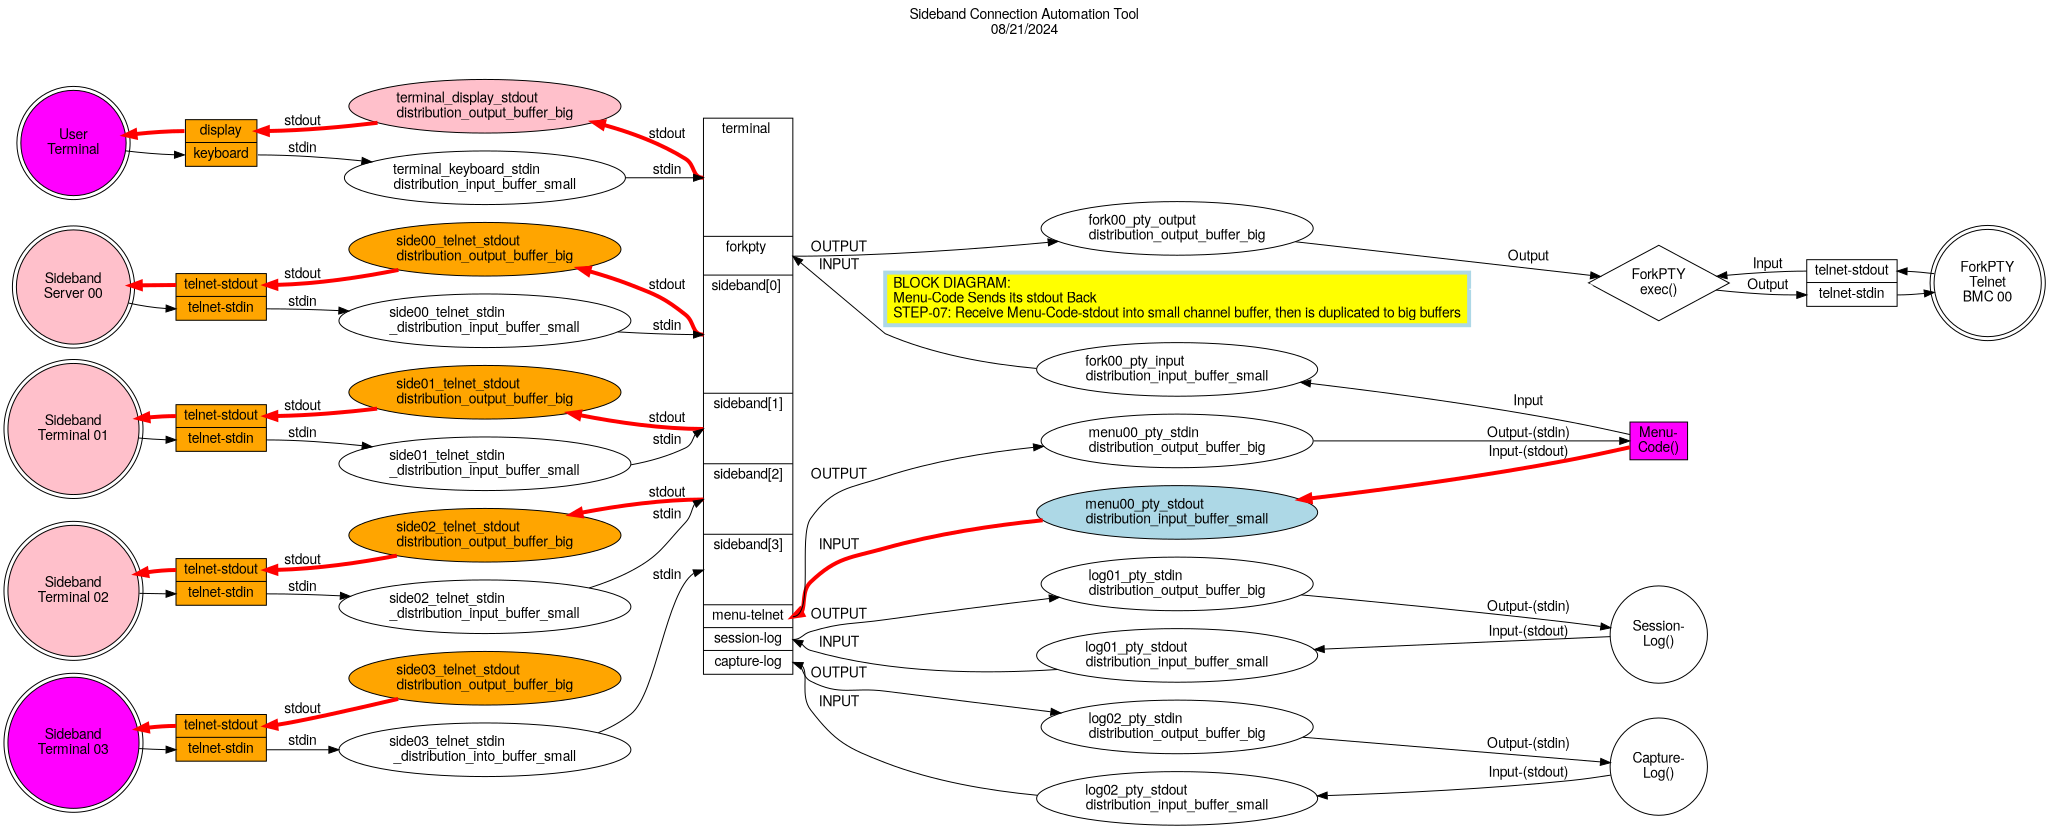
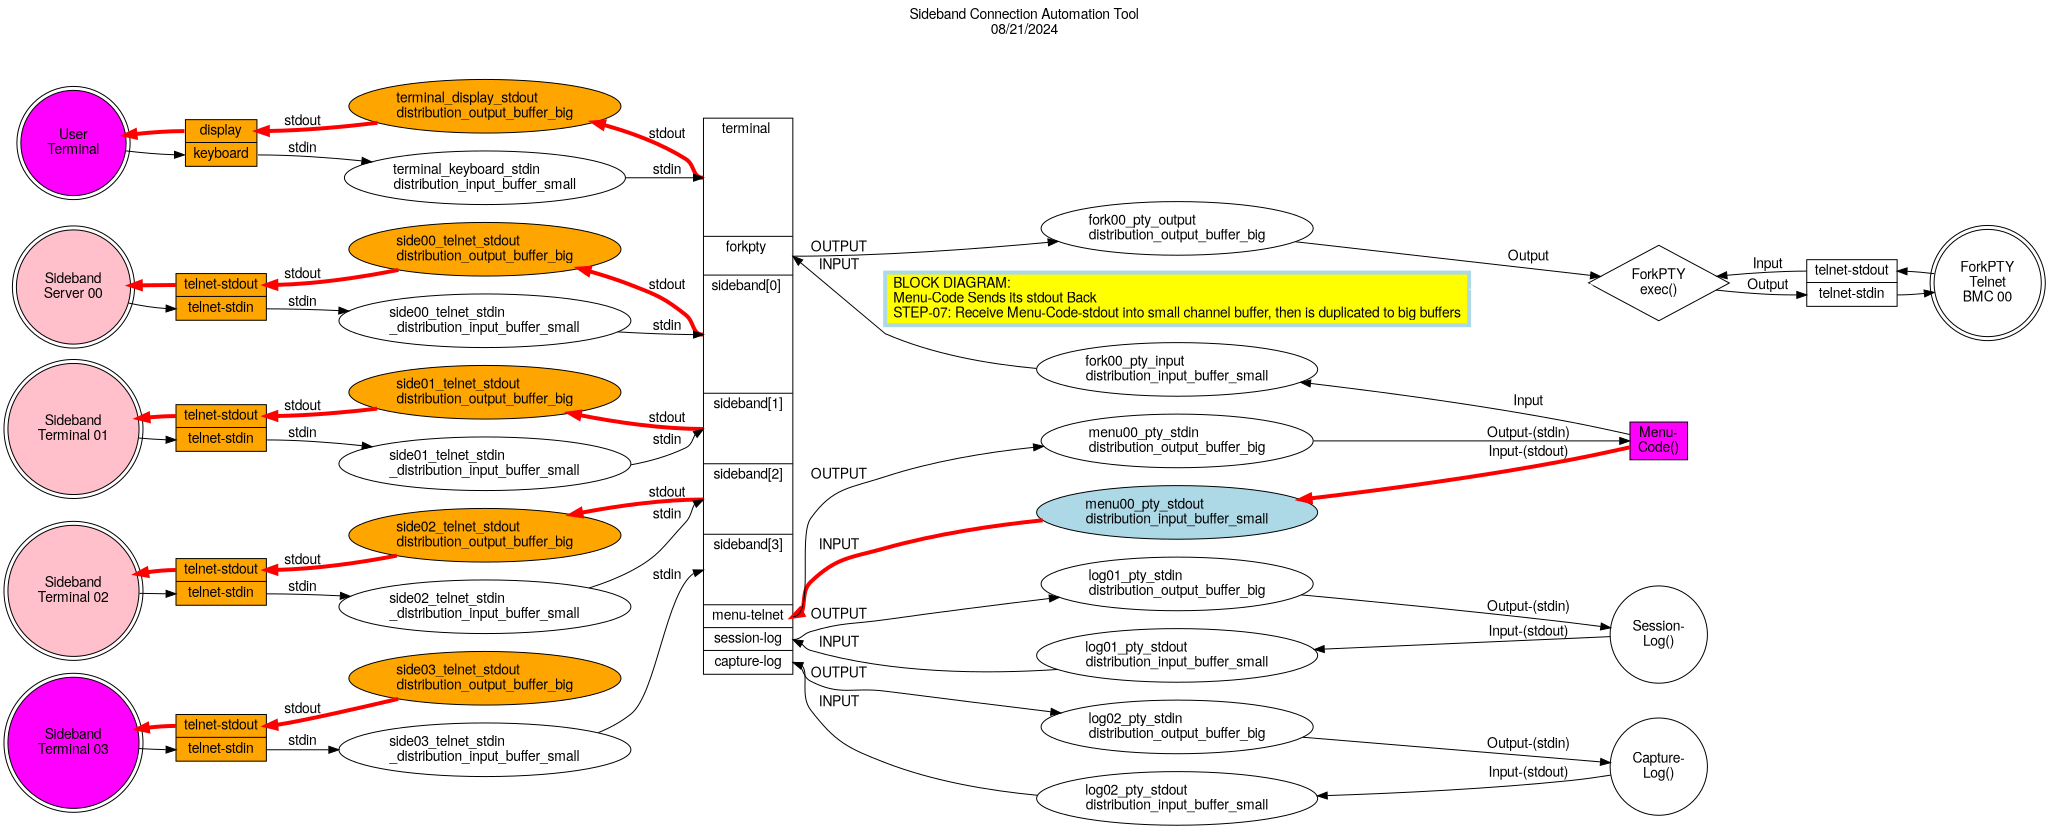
node "terminal_display_stdout distribution_output_buffer_big": fillcolor pink -> orange
node "side03_telnet_stdin _distribution_into_buffer_small": label "side03_telnet_stdin _distribution_into_buffer_small" -> "side03_telnet_stdin _distribution_input_buffer_small"
